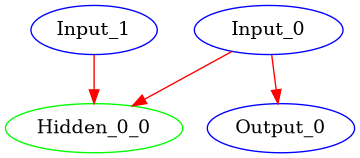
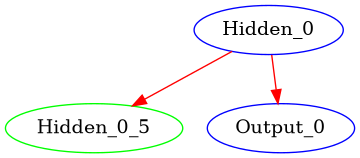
node "Input_1": removed
node "Input_0": label "Input_0" -> "Hidden_0"
node "Hidden_0_0": label "Hidden_0_0" -> "Hidden_0_5"
